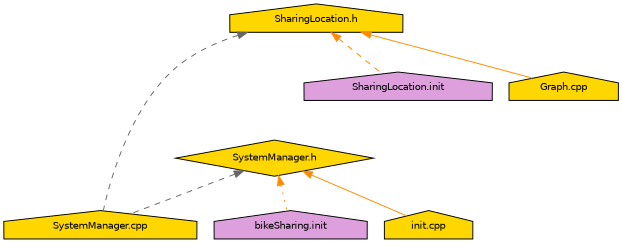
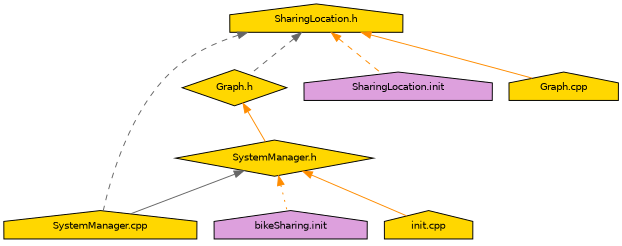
node "Graph.h": added
edge "SystemManager.cpp" -> "SystemManager.h": style dashed -> solid
